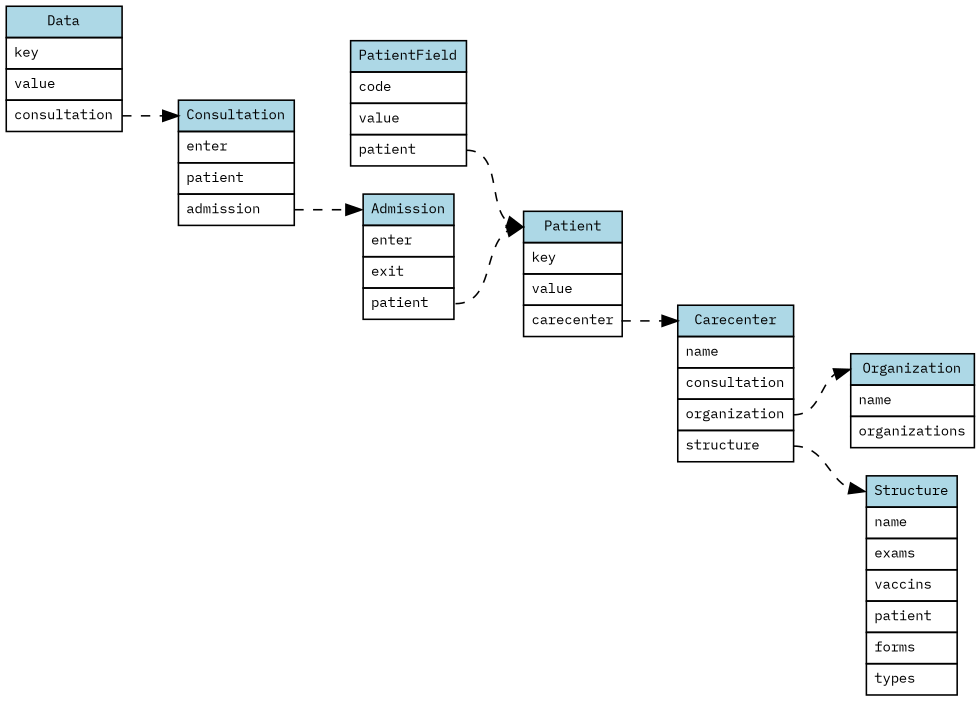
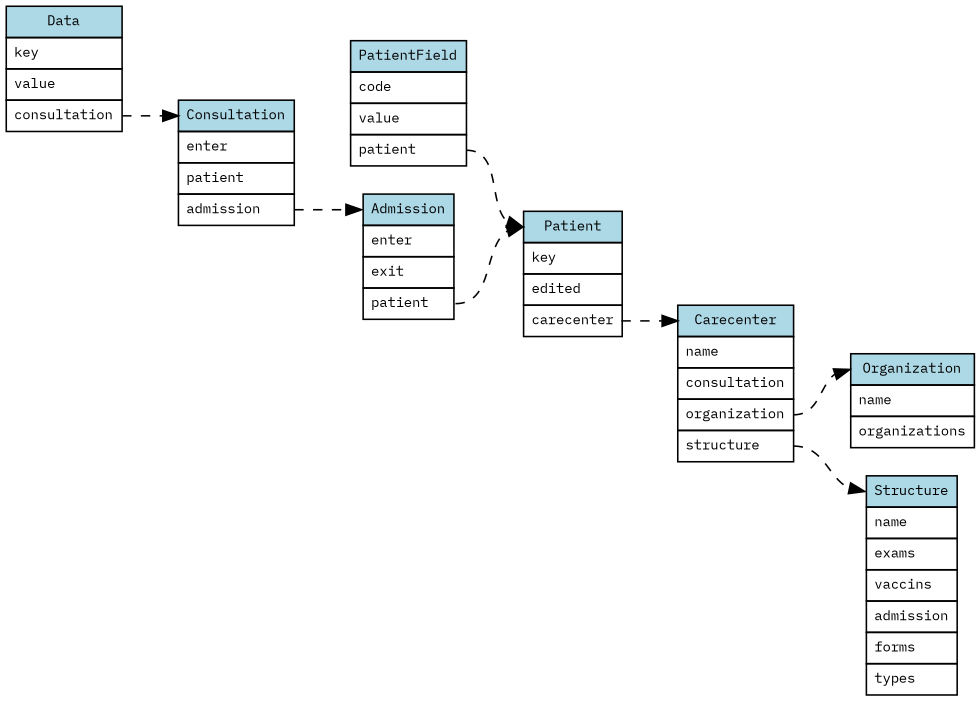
node "Patient": text "value" -> "edited"
node "Structure": text "patient" -> "admission"
